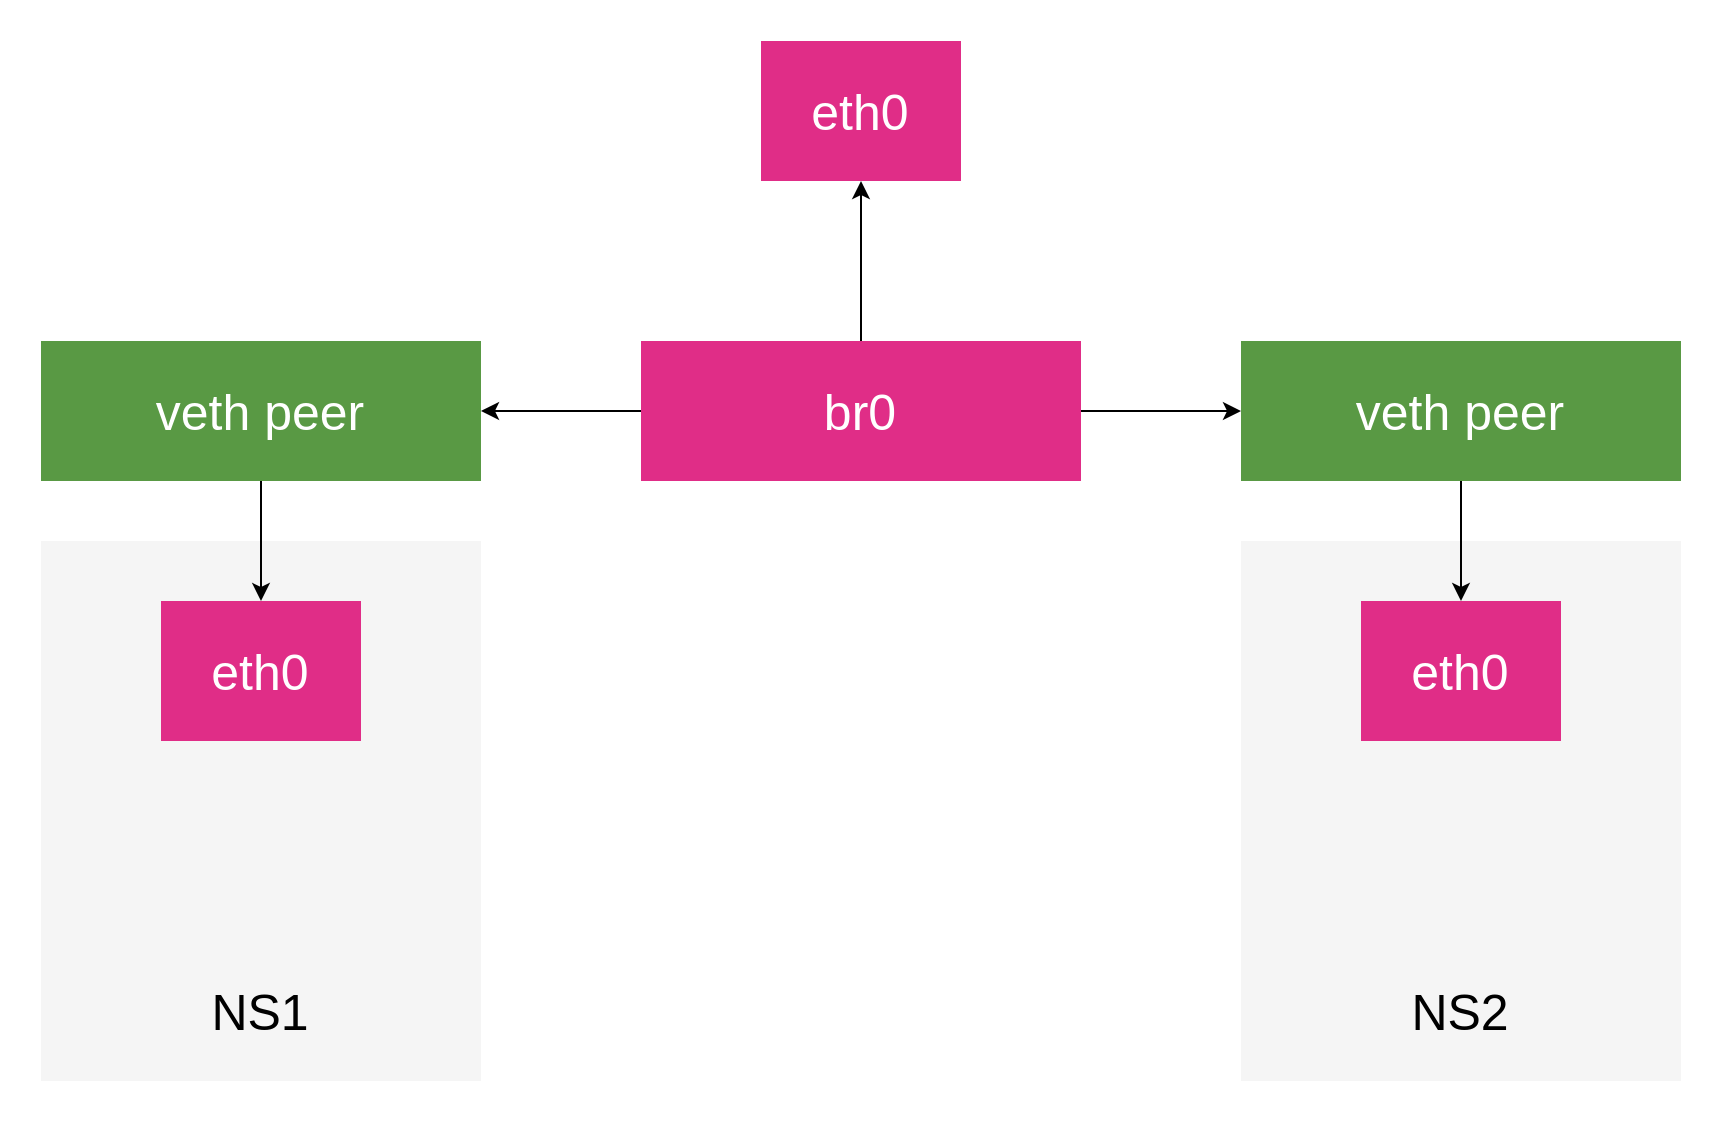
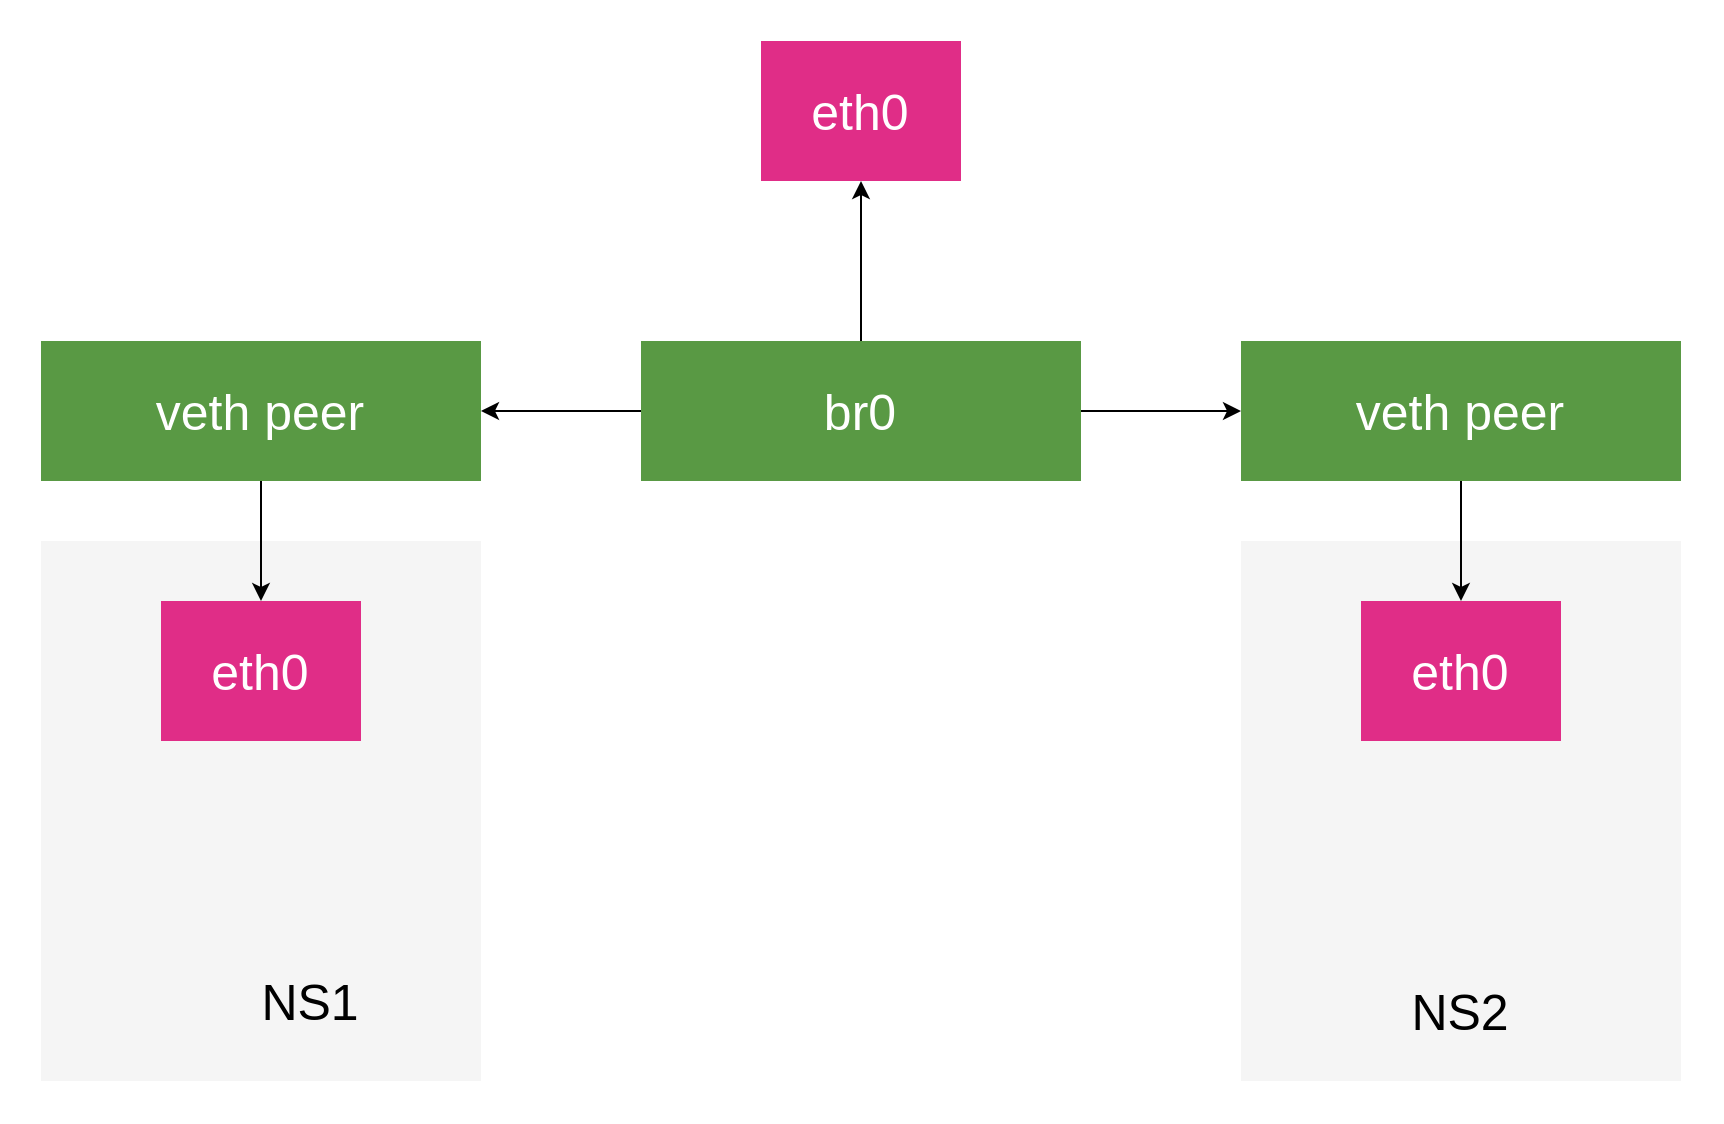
node "br0": fillcolor #e02d87 -> #599944
node "NS1": moved (261, 1011) -> (311, 1001)
